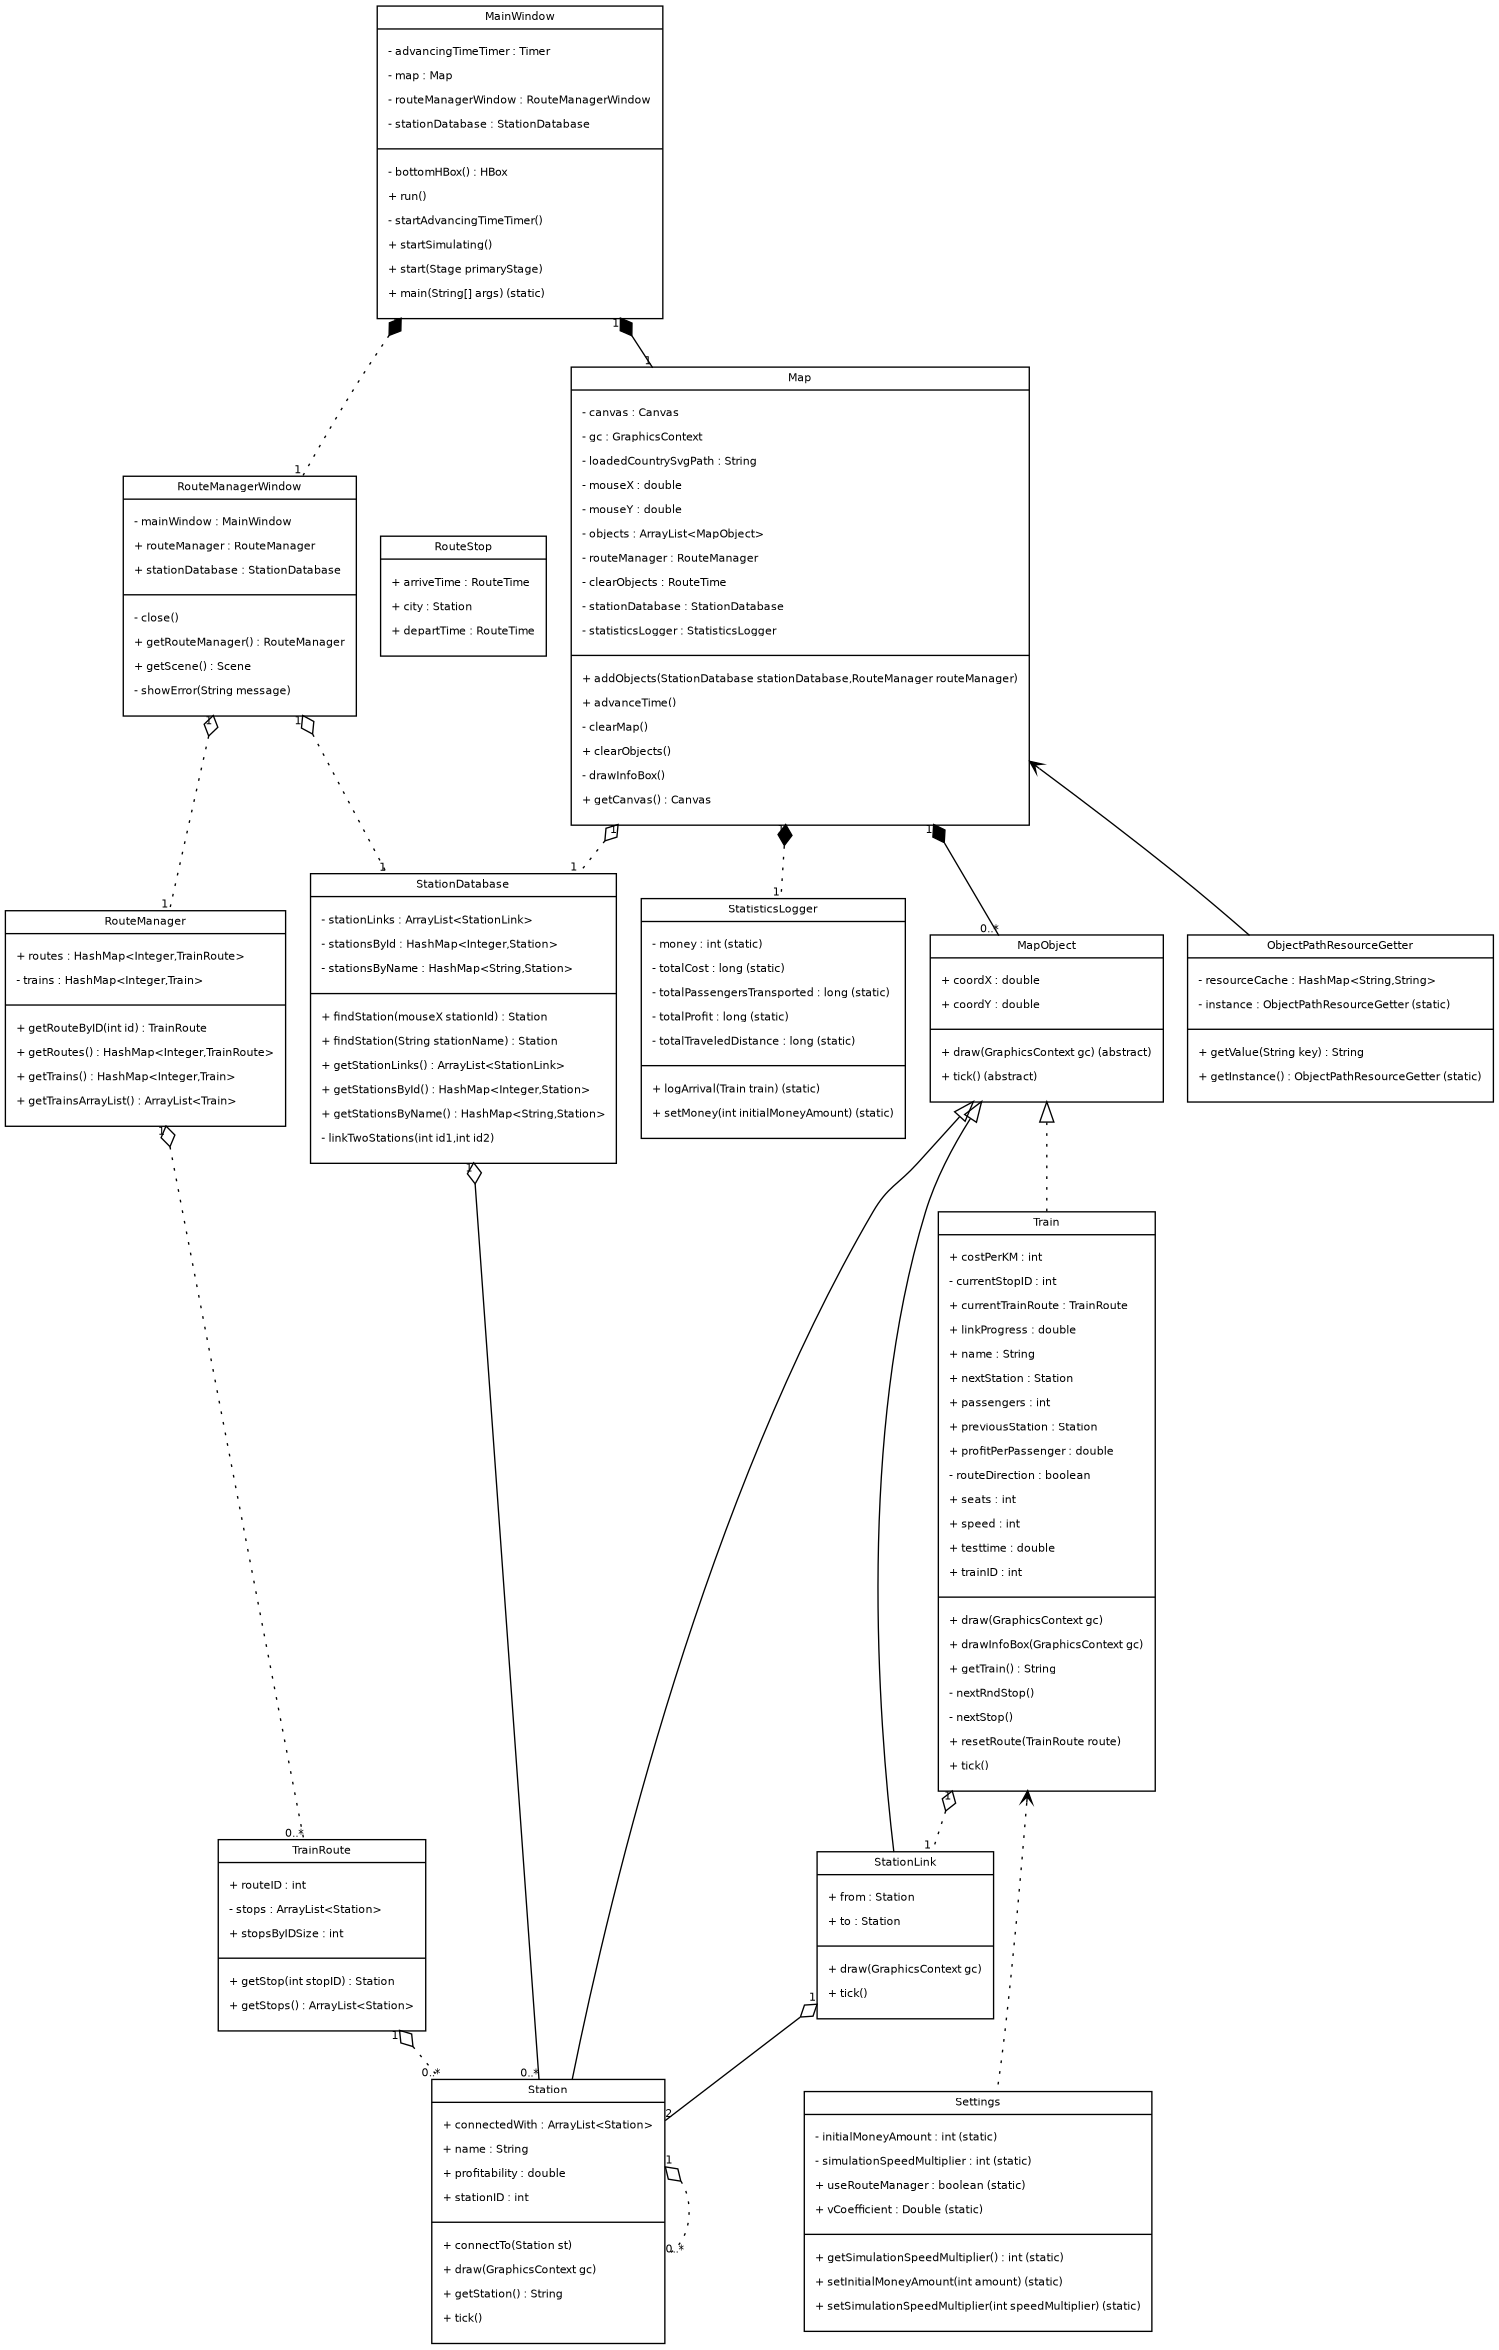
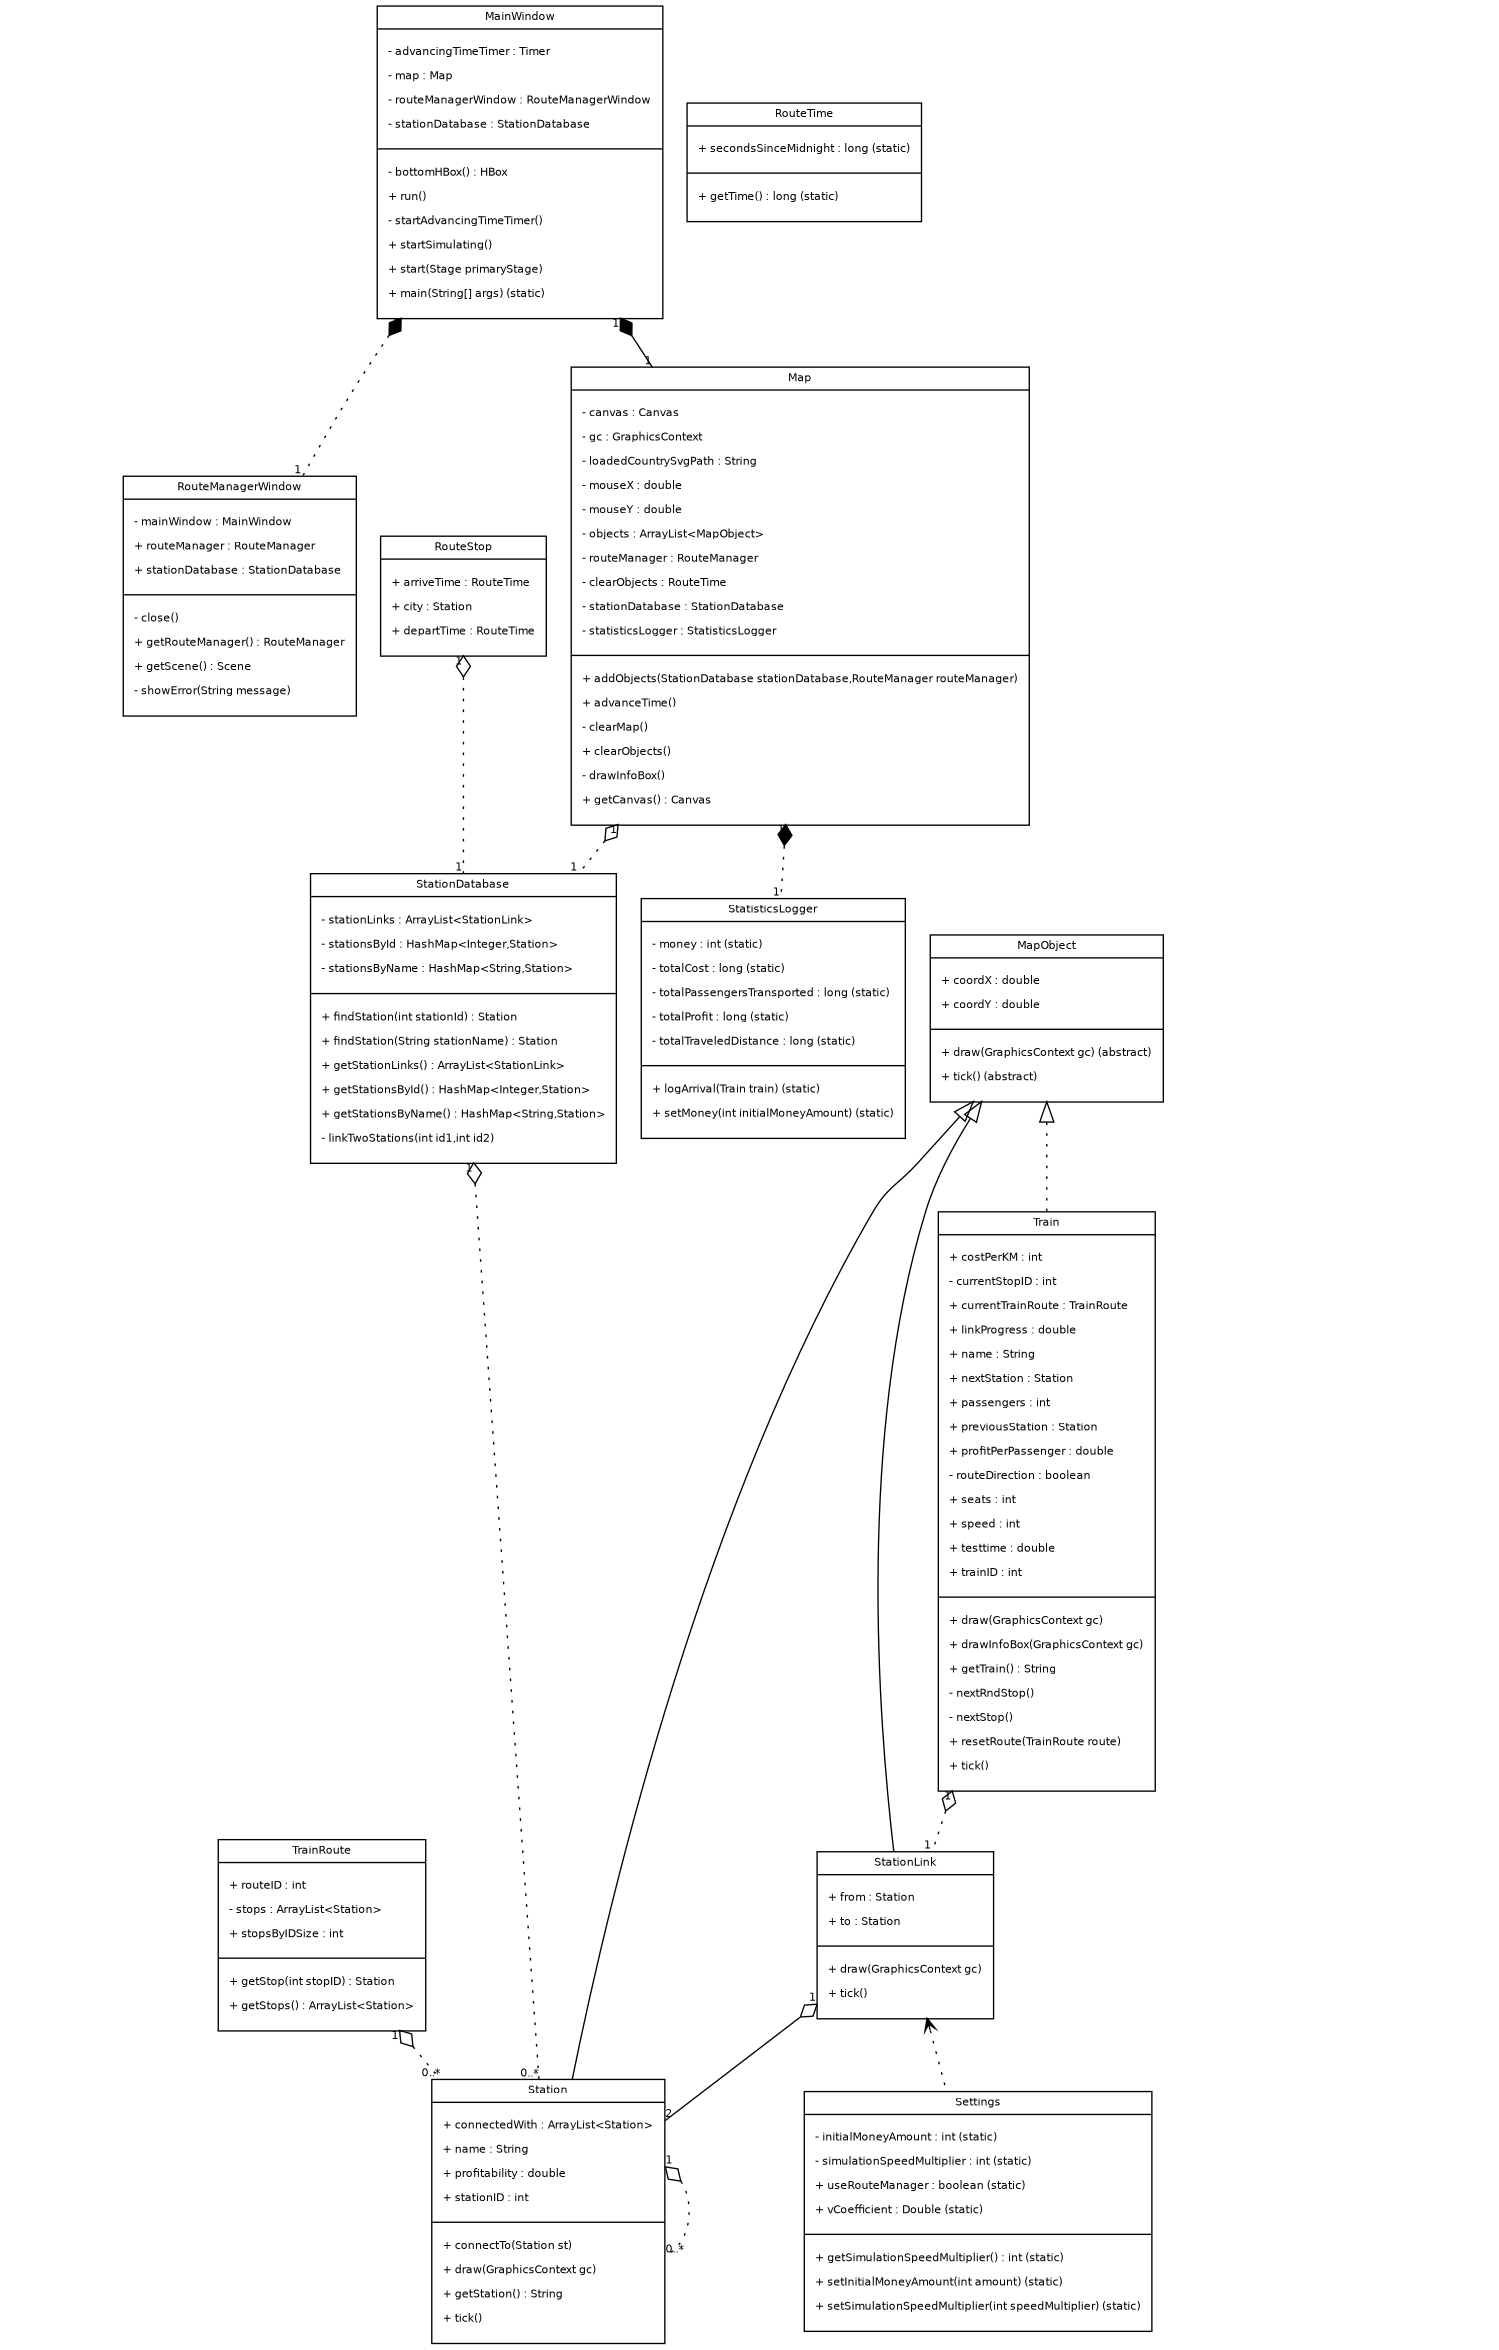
node "RouteTime": added
edge "StationDatabase" -> "RouteManagerWindow": now "StationDatabase" -> "RouteStop"
edge "MapObject" -> "Map": removed
node "StationDatabase": text "+ findStation(mouseX stationId) : Station" -> "+ findStation(int stationId) : Station"
node "RouteManager": removed
node "ObjectPathResourceGetter": removed
edge "Station" -> "StationDatabase": style solid -> dotted
edge "Settings" -> "Train": now "Settings" -> "StationLink"
